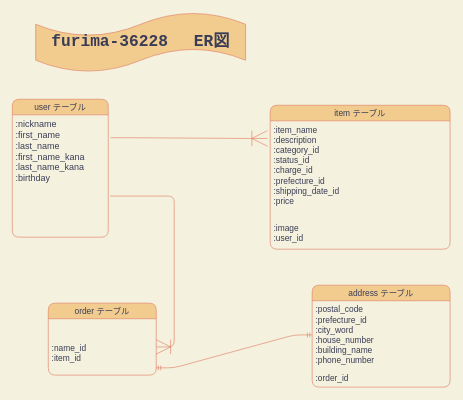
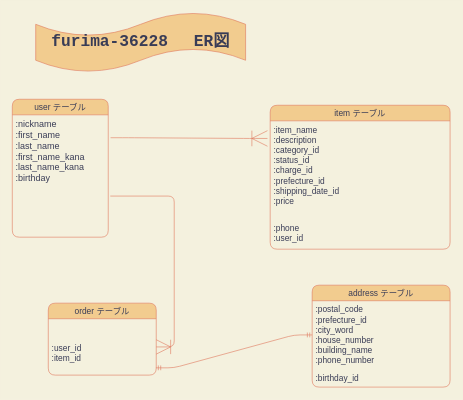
node ":image :user_id": label ":image :user_id" -> ":phone :user_id"
node ":name_id :item_id": label ":name_id :item_id" -> ":user_id :item_id"
node ":order_id": label ":order_id" -> ":birthday_id"
